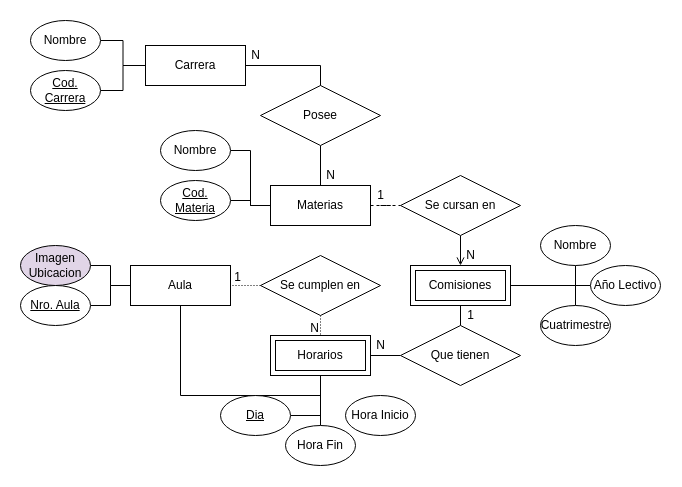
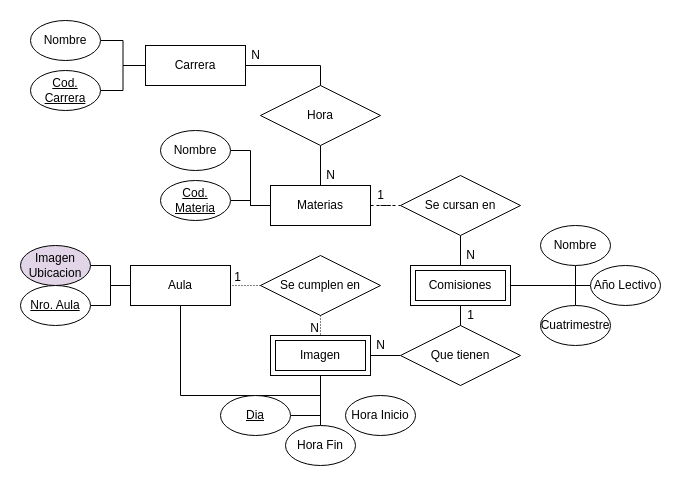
node "Posee": label "Posee" -> "Hora"
edge "Se cursan en" -> "Comisiones": arrowhead open -> none
node "Horarios": label "Horarios" -> "Imagen"
